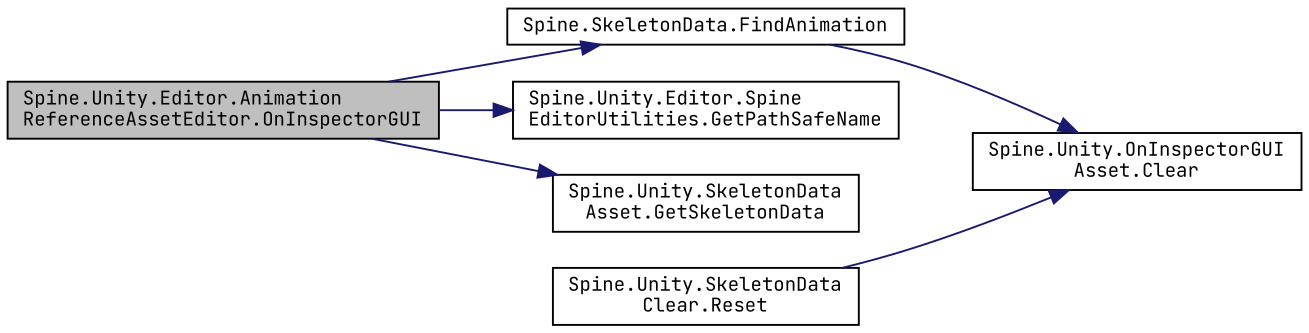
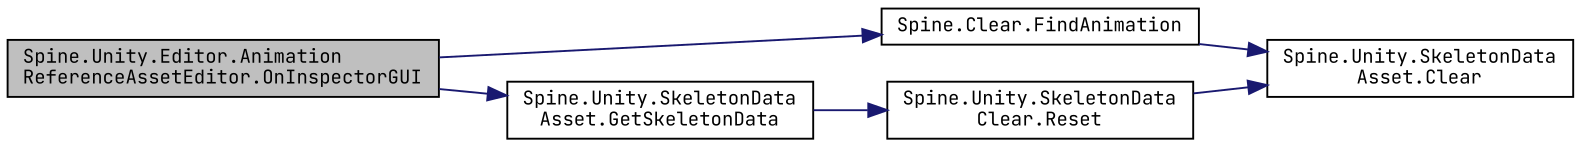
node "Spine.SkeletonData.FindAnimation": label "Spine.SkeletonData.FindAnimation" -> "Spine.Clear.FindAnimation"
node "Spine.Unity.Editor.Spine EditorUtilities.GetPathSafeName": removed
edge "Spine.Unity.SkeletonData Asset.GetSkeletonData" -> "Spine.Unity.SkeletonData Clear.Reset": added
node "Spine.Unity.OnInspectorGUI Asset.Clear": label "Spine.Unity.OnInspectorGUI Asset.Clear" -> "Spine.Unity.SkeletonData Asset.Clear"
